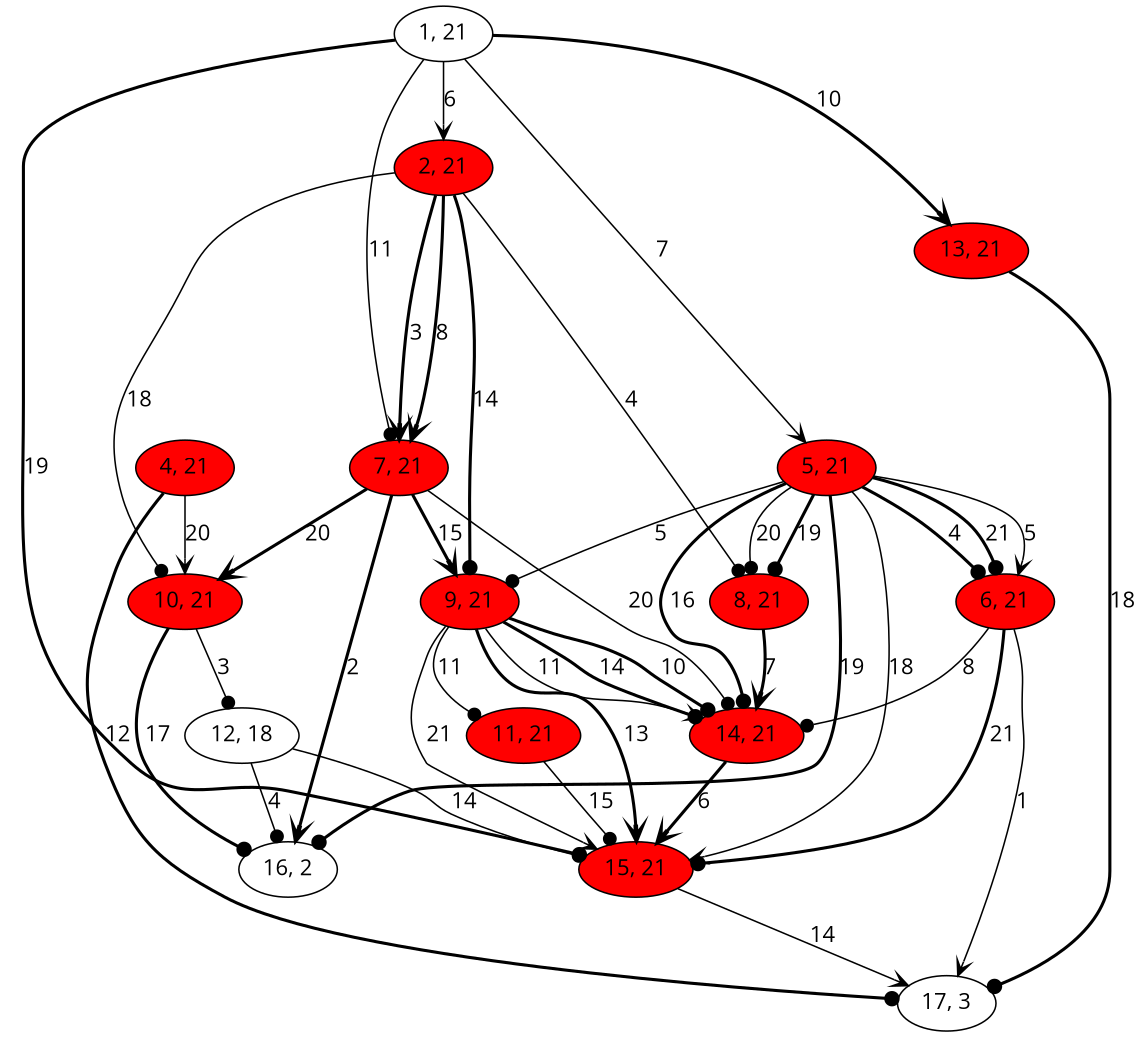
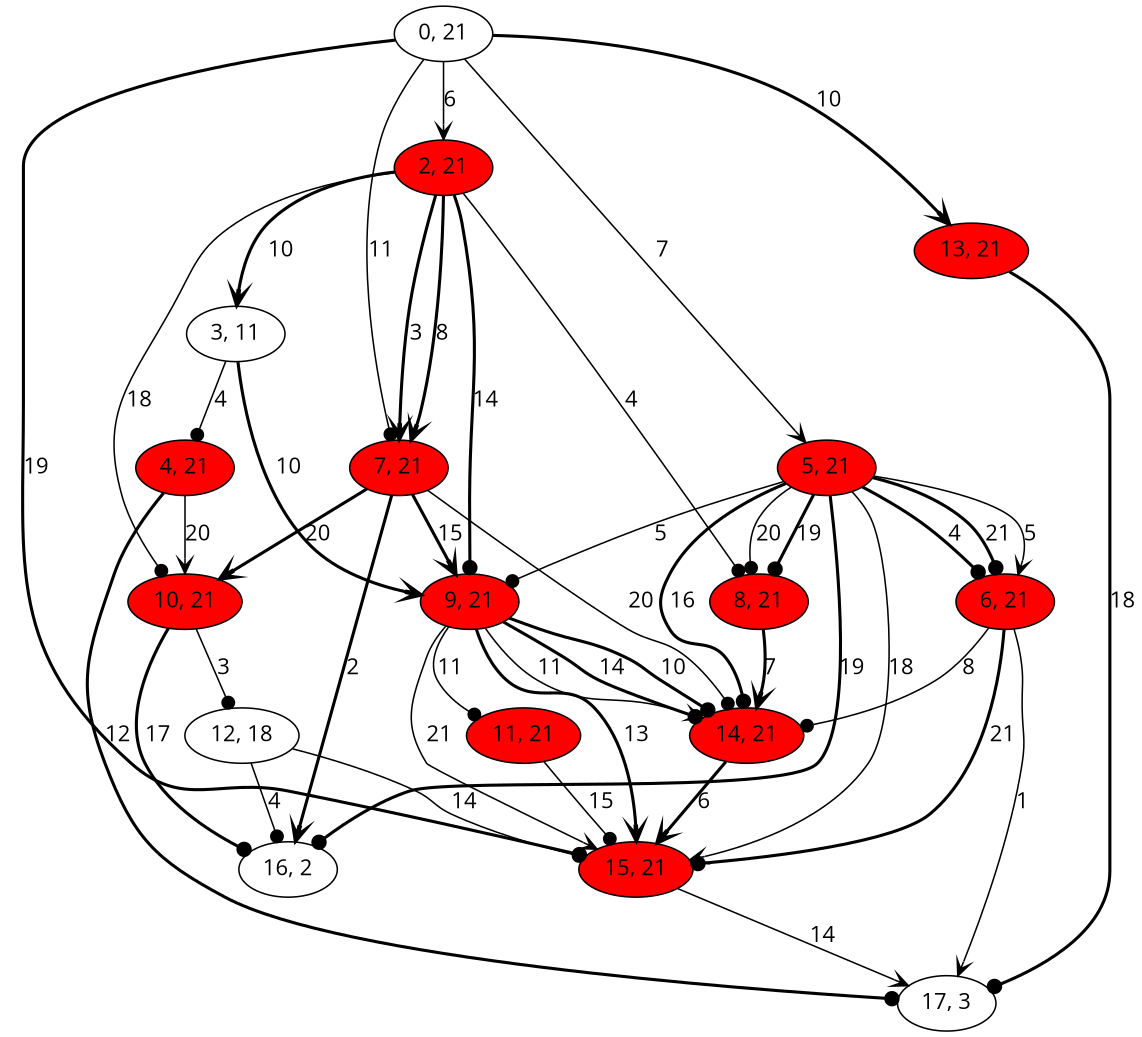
node "1, 21": label "1, 21" -> "0, 21"
node "3, 11": added
